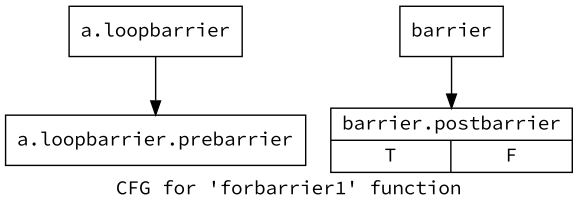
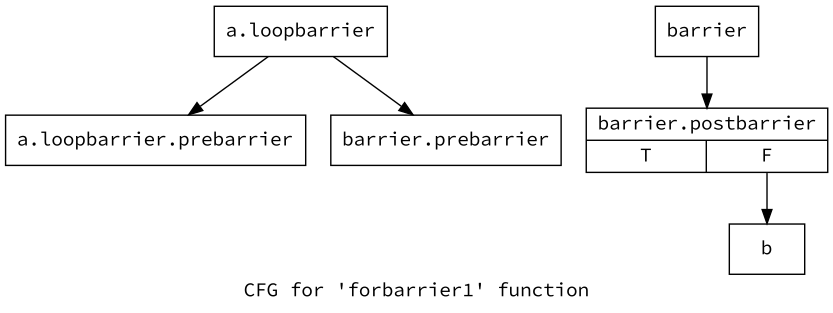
node "barrier.prebarrier": added
node "b": added
